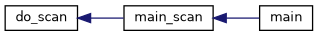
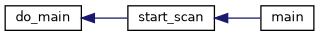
node "do_scan": label "do_scan" -> "do_main"
node "main_scan": label "main_scan" -> "start_scan"
